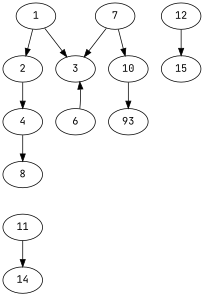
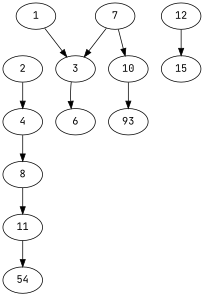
edge "1" -> "2": removed
edge "6" -> "3": reversed
edge "8" -> "11": added
node "14": label "14" -> "54"
